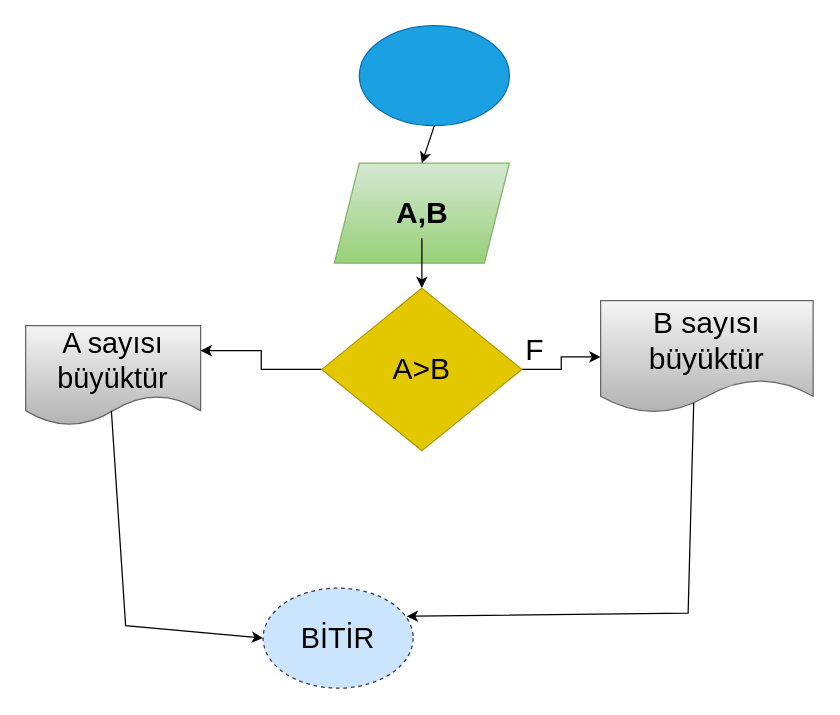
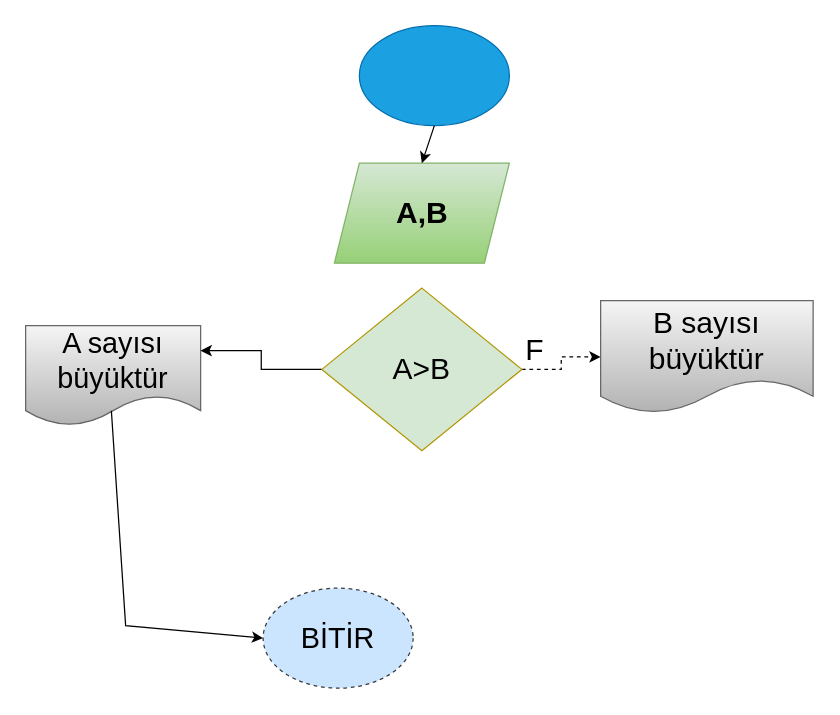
edge "A,B" -> "A>B": removed
edge "A>B" -> "B sayısı büyüktür": style solid -> dashed
node "A>B": fillcolor #e3c800 -> #d5e8d4
edge "B sayısı büyüktür" -> "BİTİR": removed
